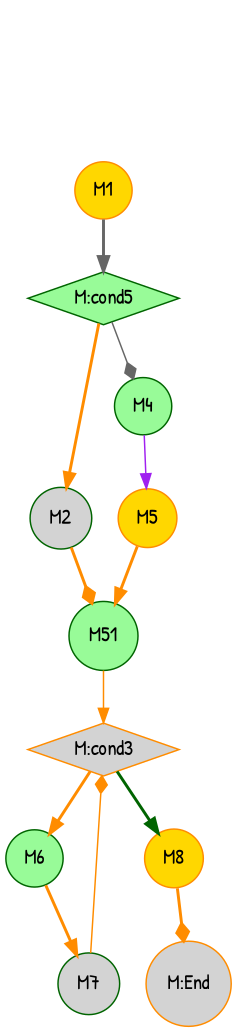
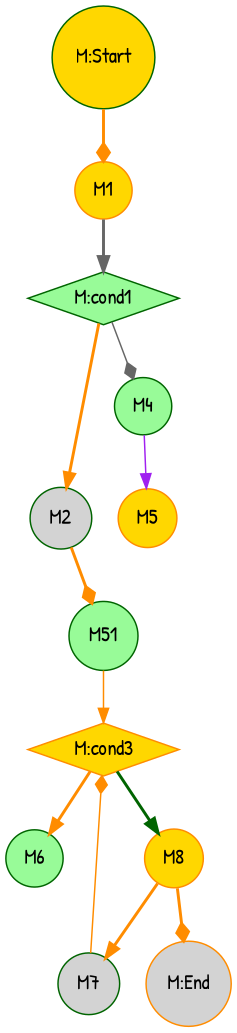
node "M:Start": added
node "M:cond5": label "M:cond5" -> "M:cond1"
edge "M5" -> "M51": removed
node "M:cond3": fillcolor lightgrey -> gold
edge "M6" -> "M7": now "M8" -> "M7"
